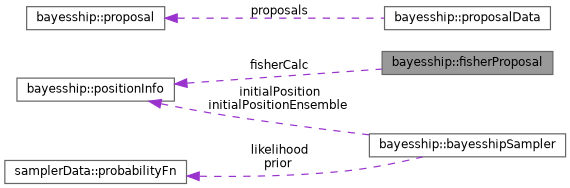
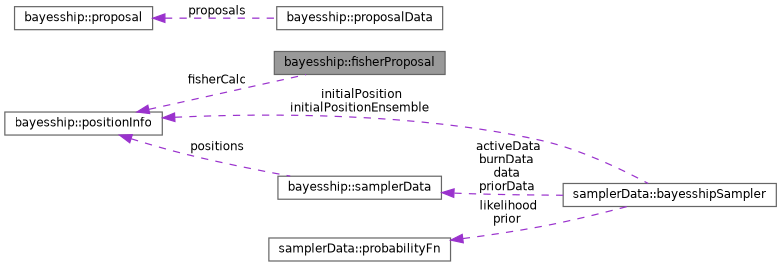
node "bayesship::bayesshipSampler": label "bayesship::bayesshipSampler" -> "samplerData::bayesshipSampler"
node "bayesship::samplerData": added
